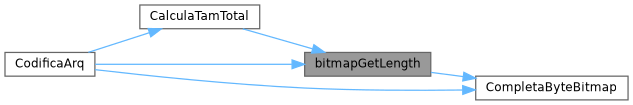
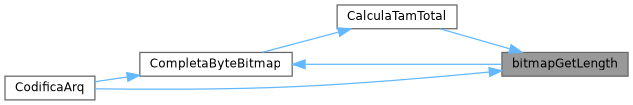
edge "CodificaArq" -> "CalculaTamTotal": now "CompletaByteBitmap" -> "CalculaTamTotal"
